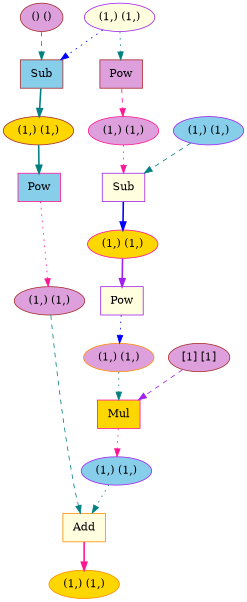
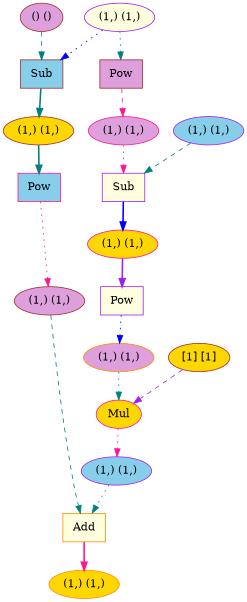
node "[1] [1]": fillcolor plum -> gold
node "Mul": shape box -> ellipse
